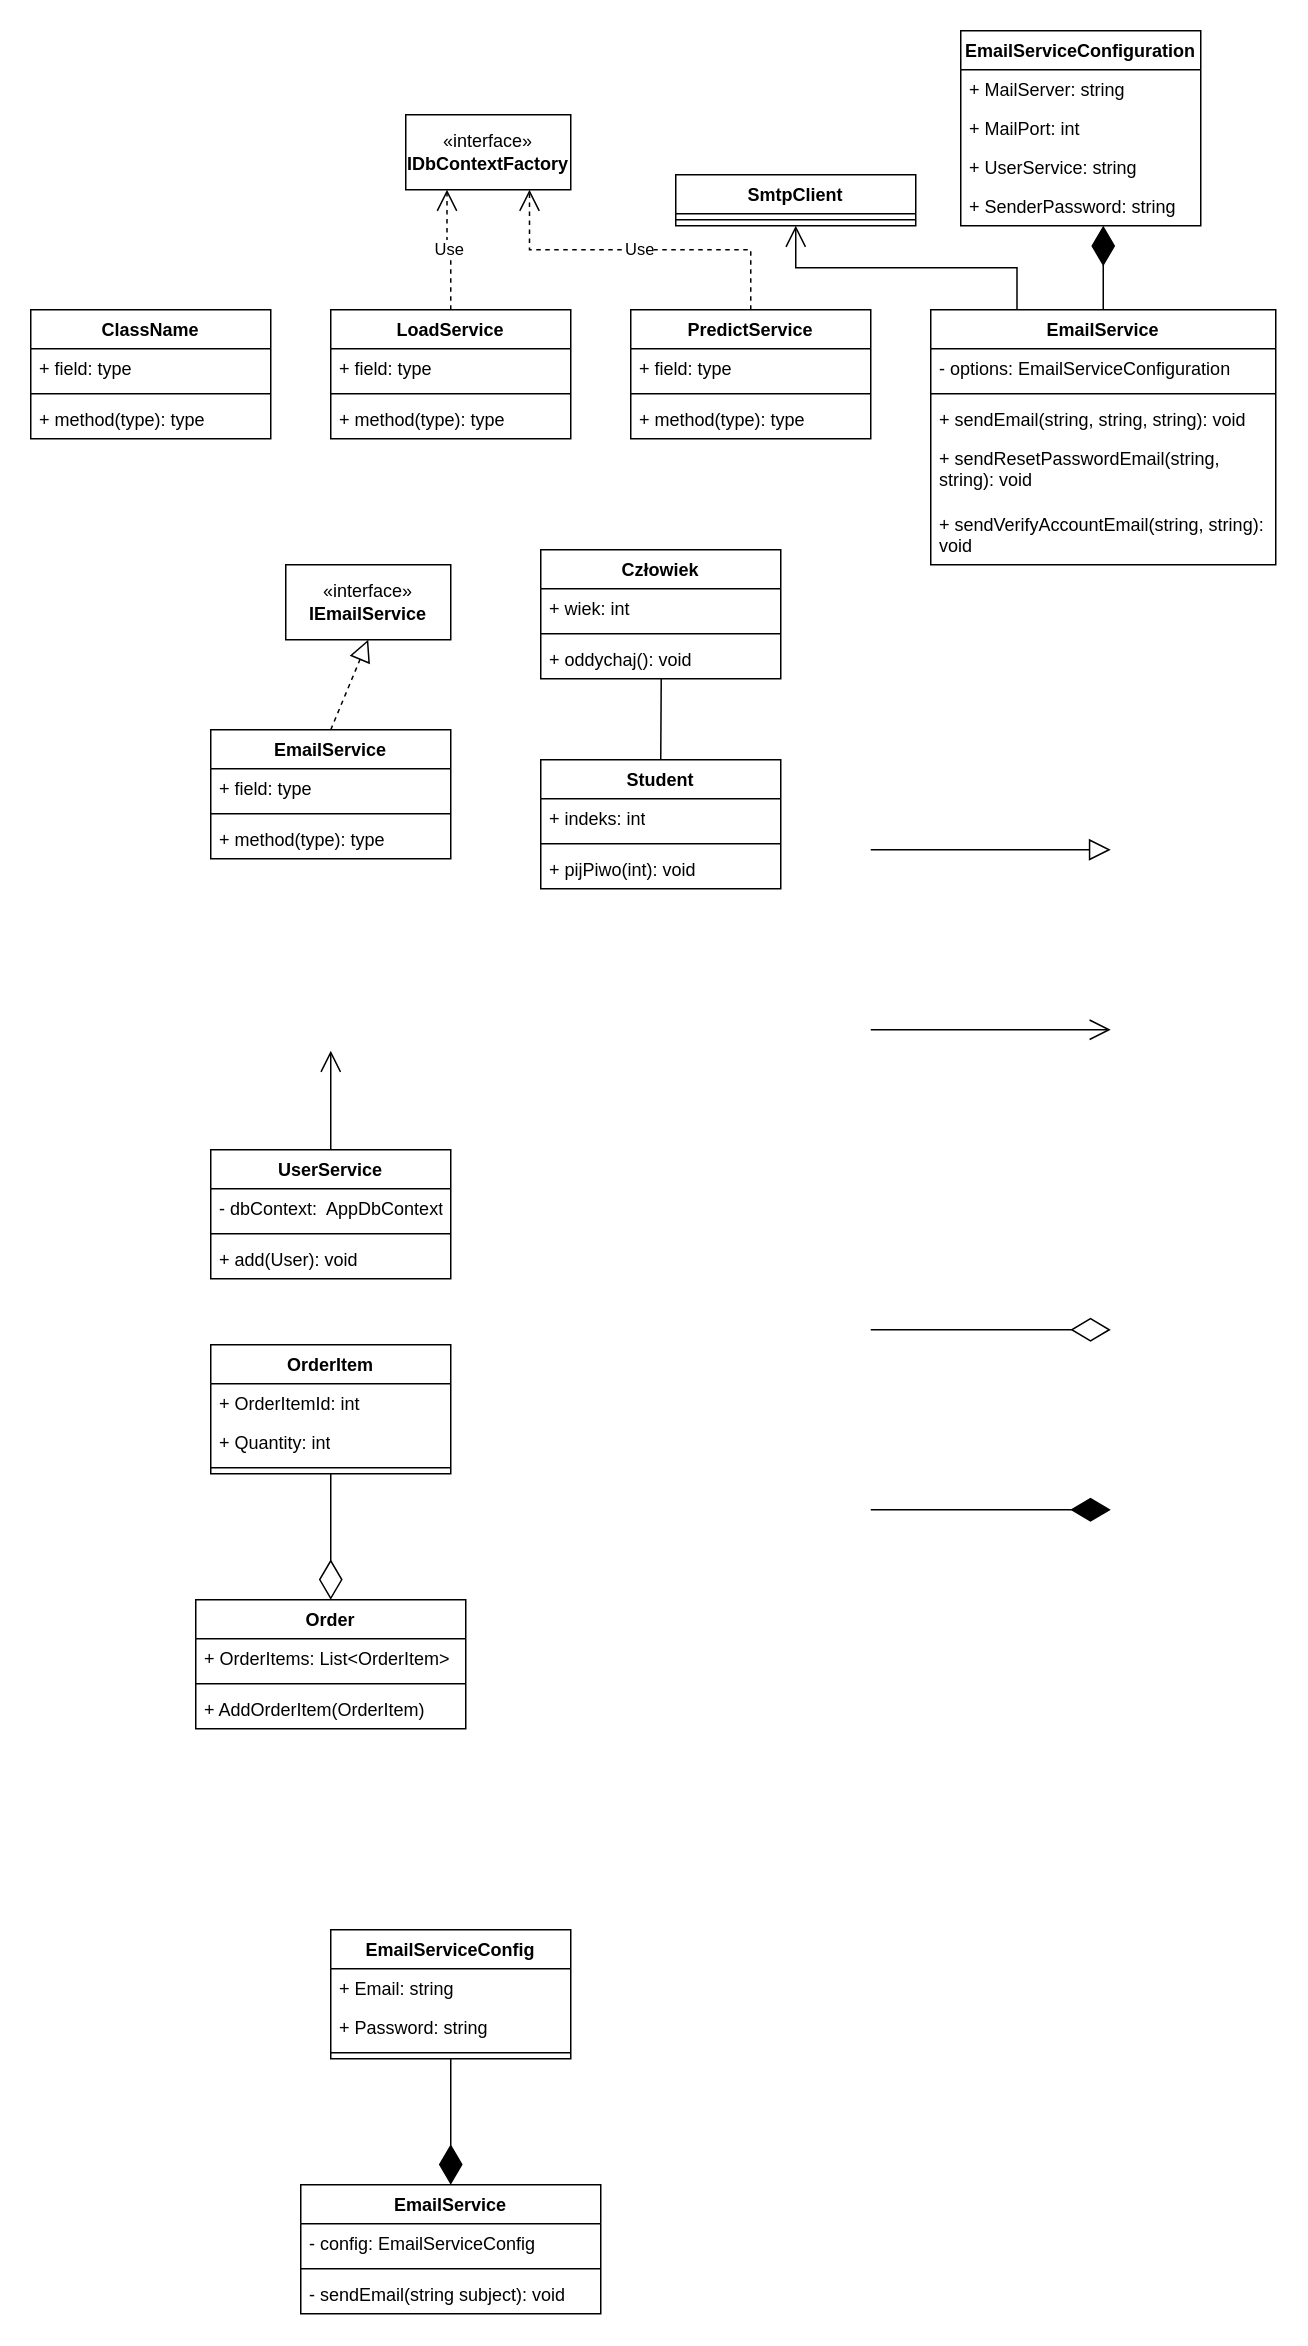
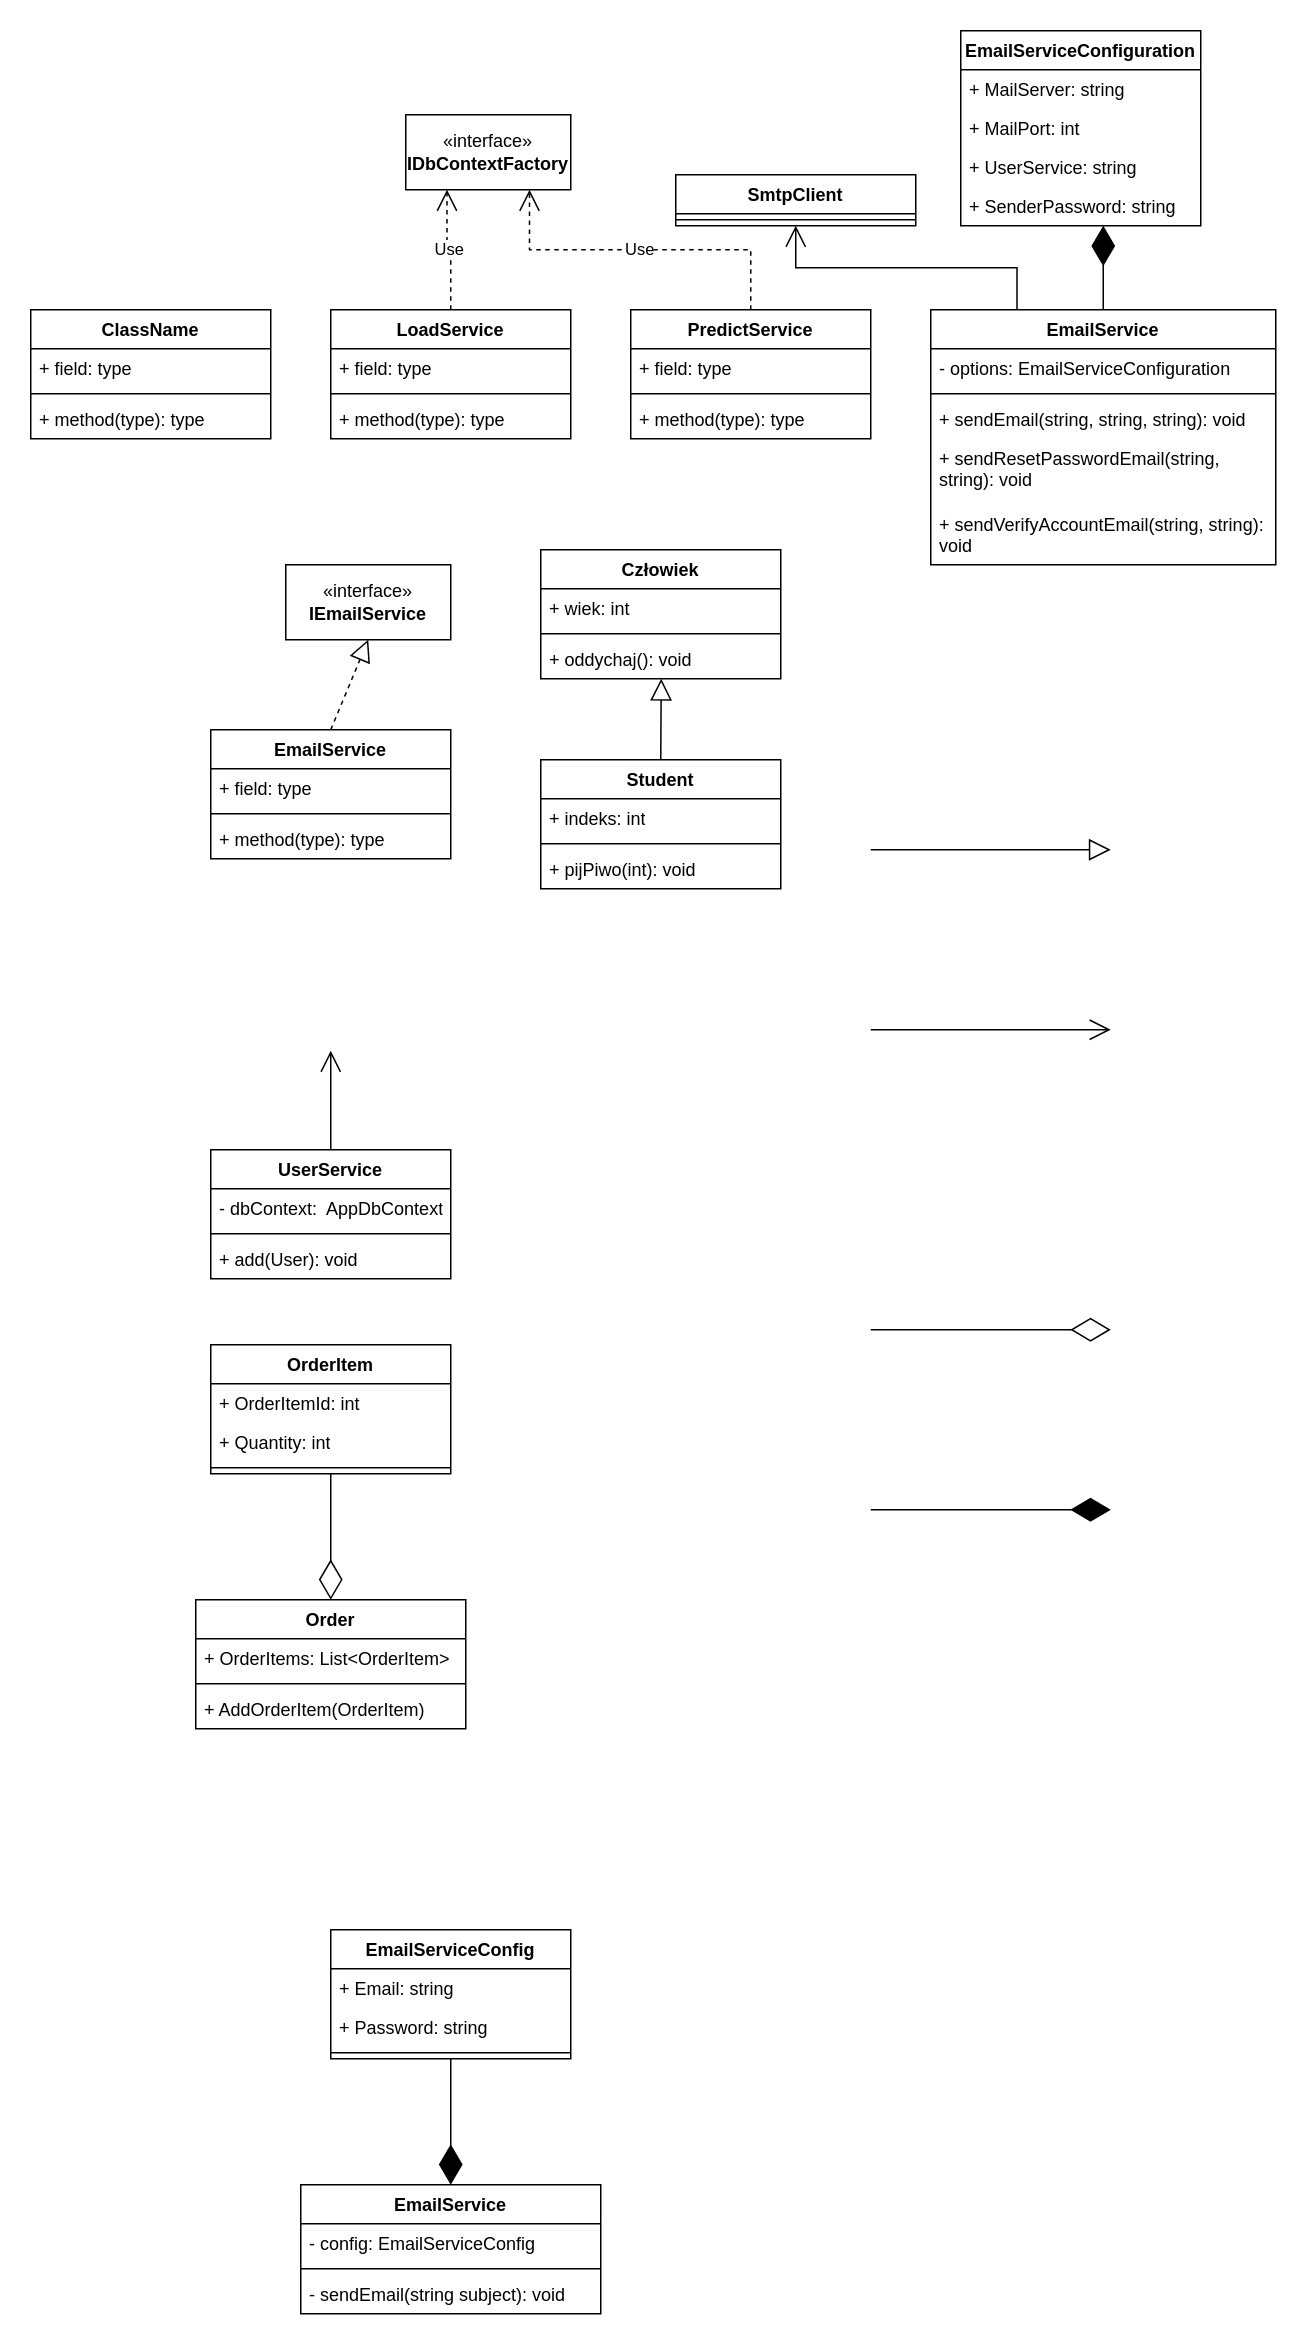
edge "+ oddychaj(): void" -- "Student": arrowhead none -> block
